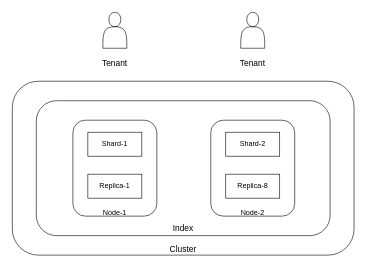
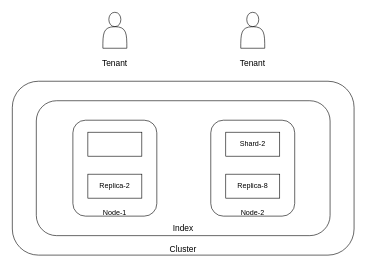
node "Shard-1": removed
node "Replica-1": label "Replica-1" -> "Replica-2"
